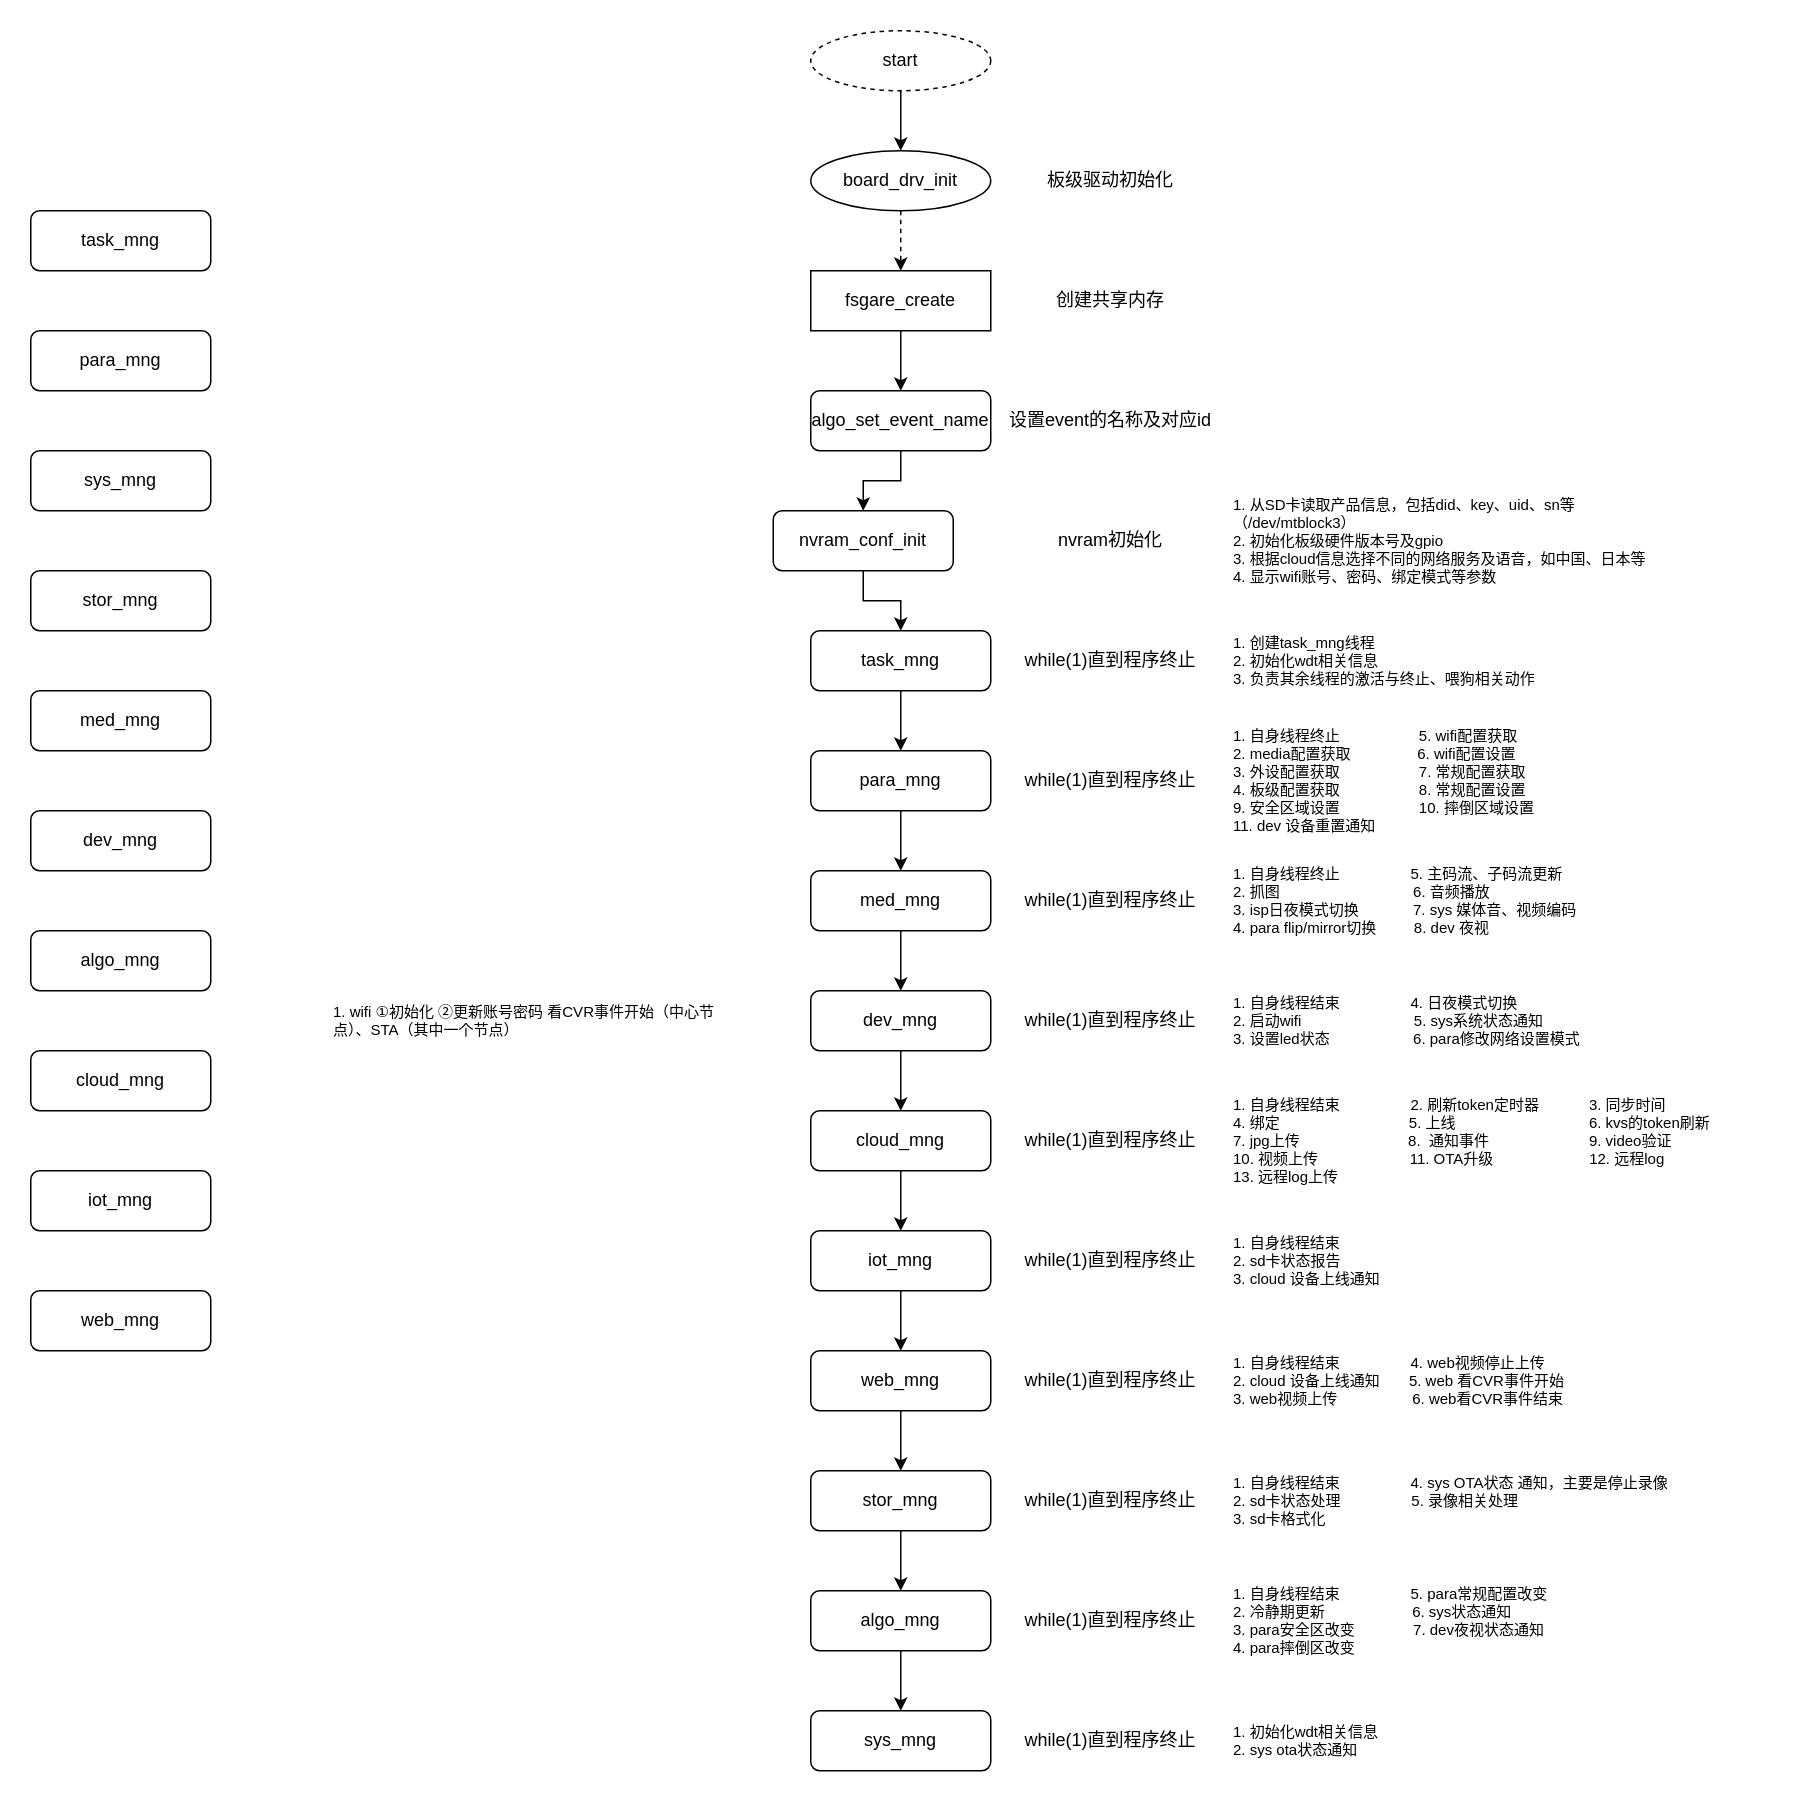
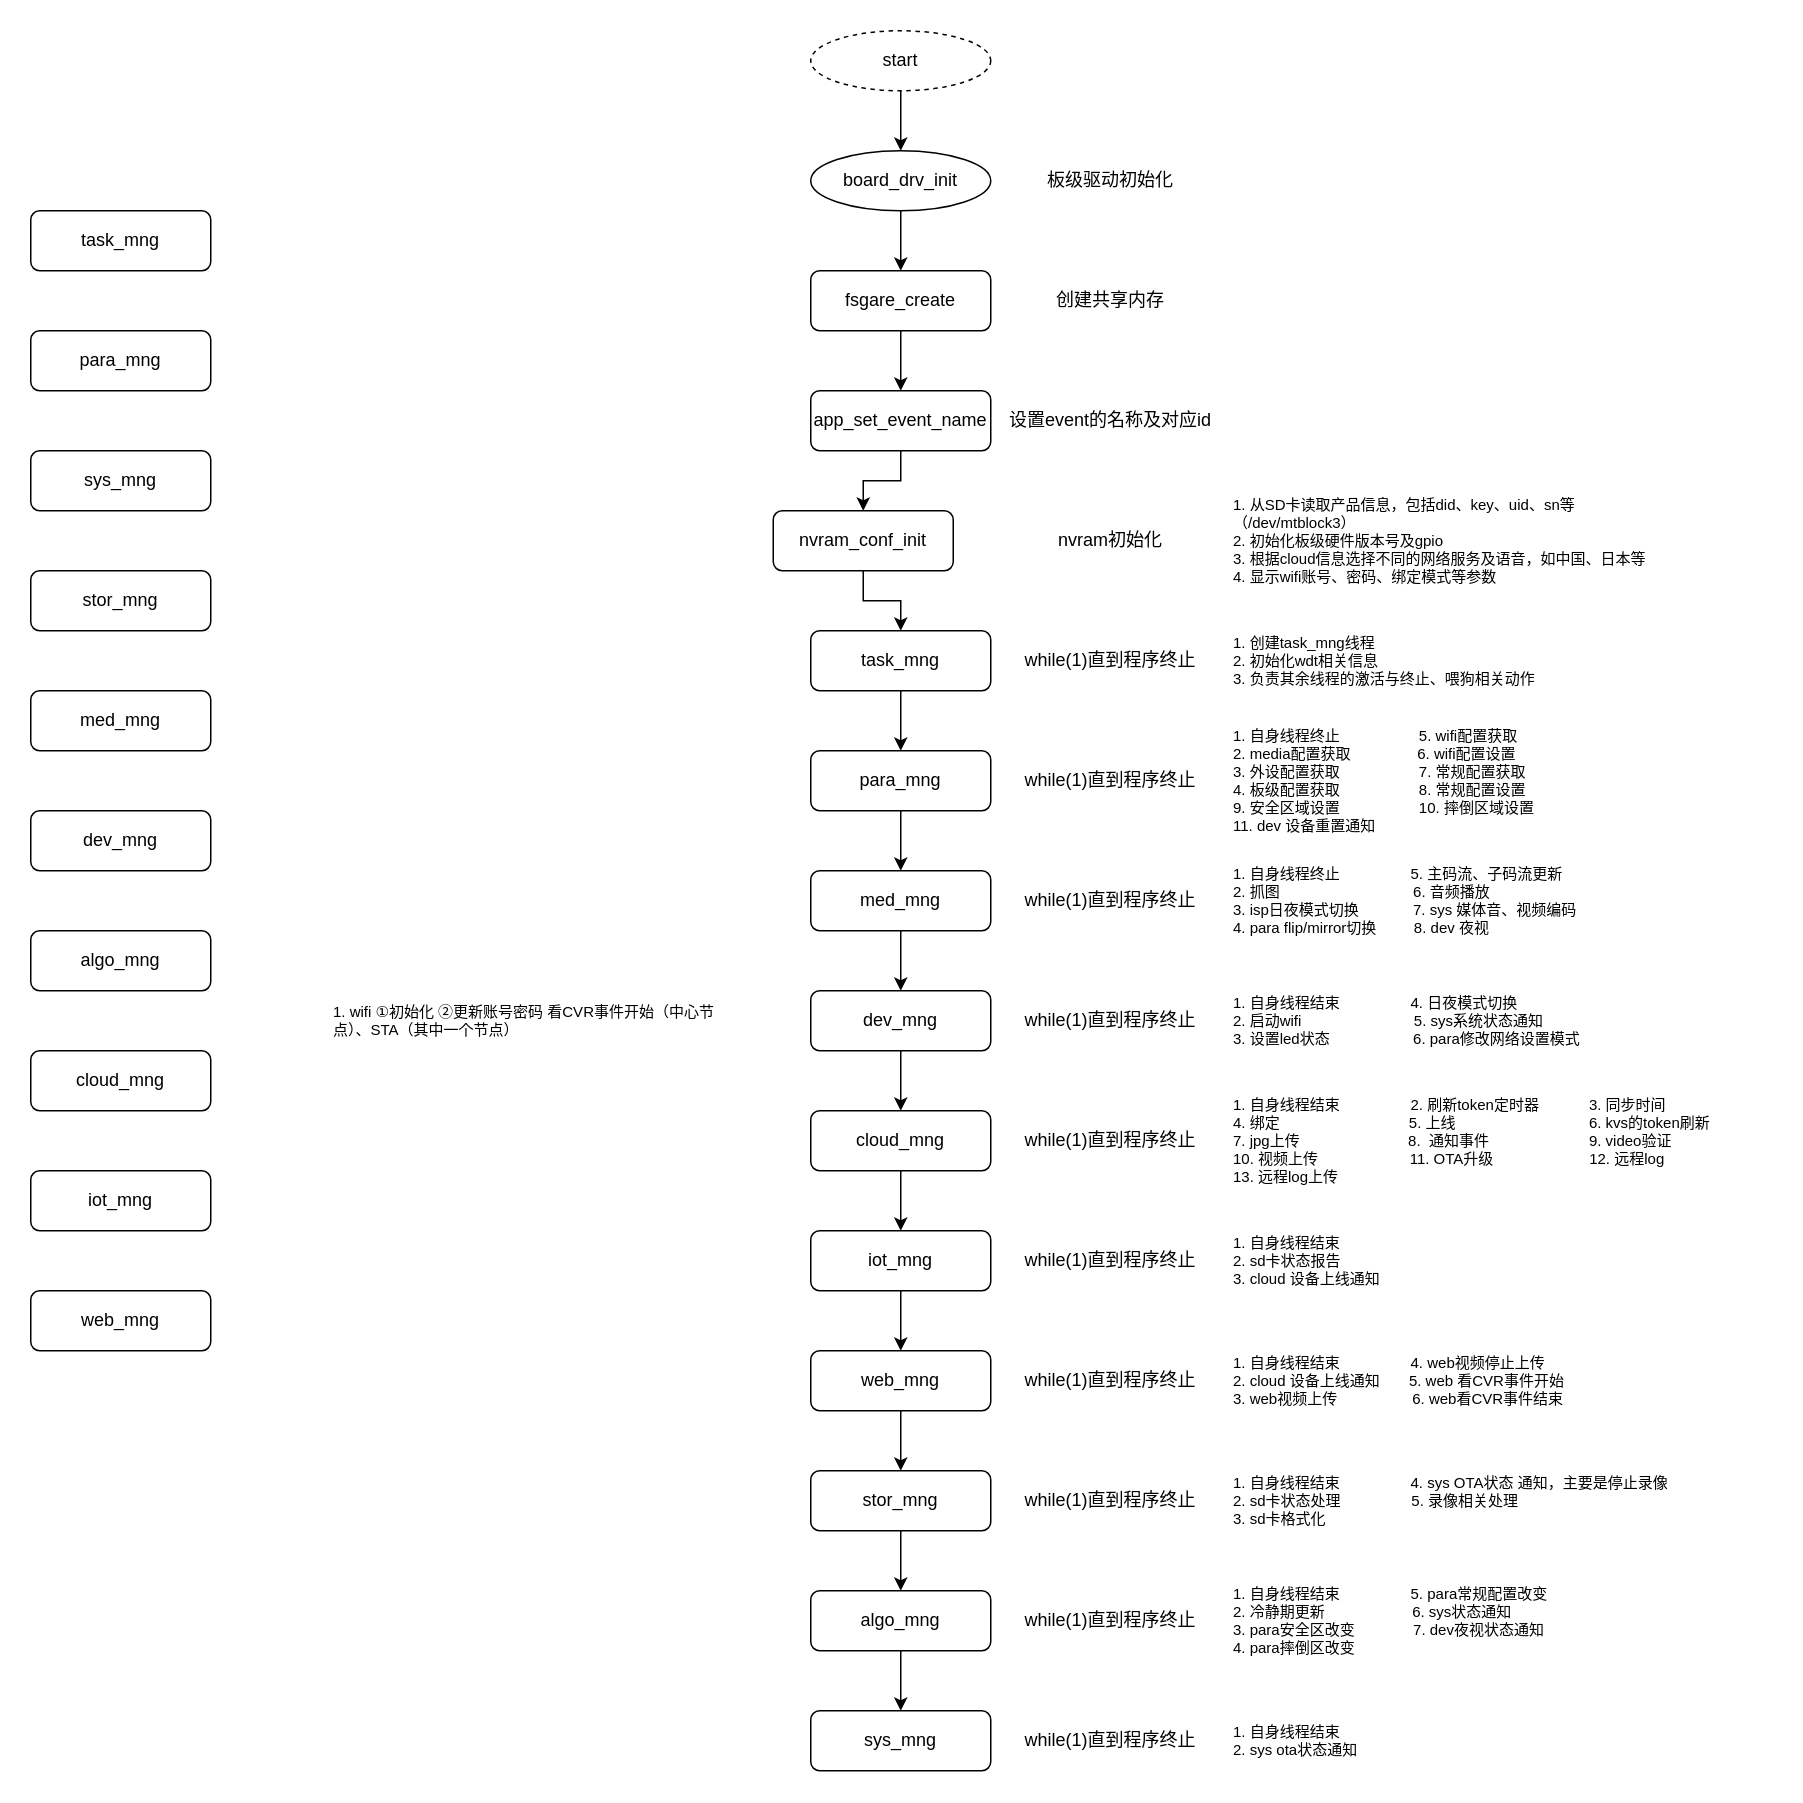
edge "board_drv_init" -> "fsgare_create": style dashed -> solid
node "fsgare_create": shape rectangle -> rounded rectangle
node "algo_set_event_name": label "algo_set_event_name" -> "app_set_event_name"
node "1. 初始化wdt相关信息 2. sys ota状态通知": label "1. 初始化wdt相关信息 2. sys ota状态通知" -> "1. 自身线程结束 2. sys ota状态通知"
